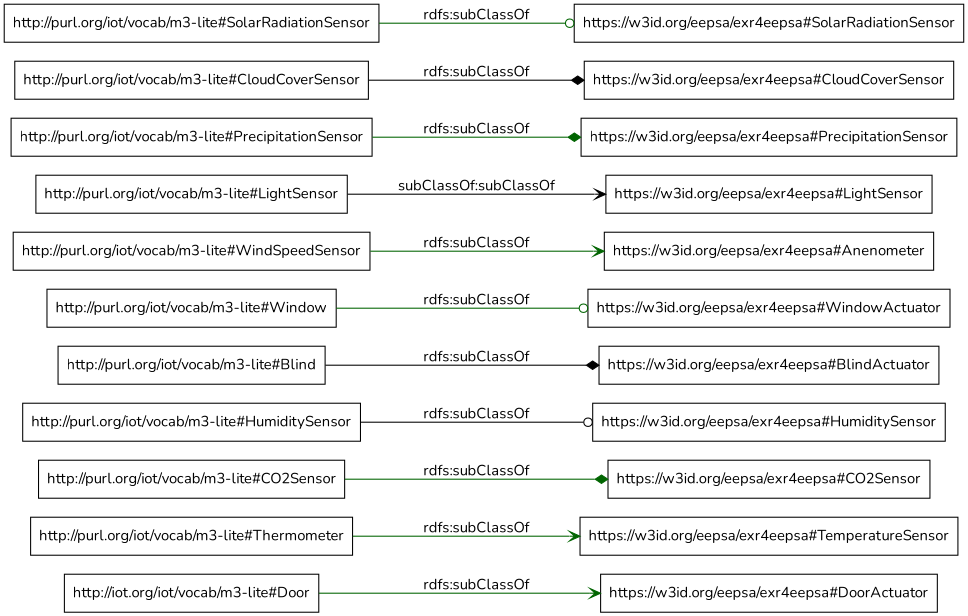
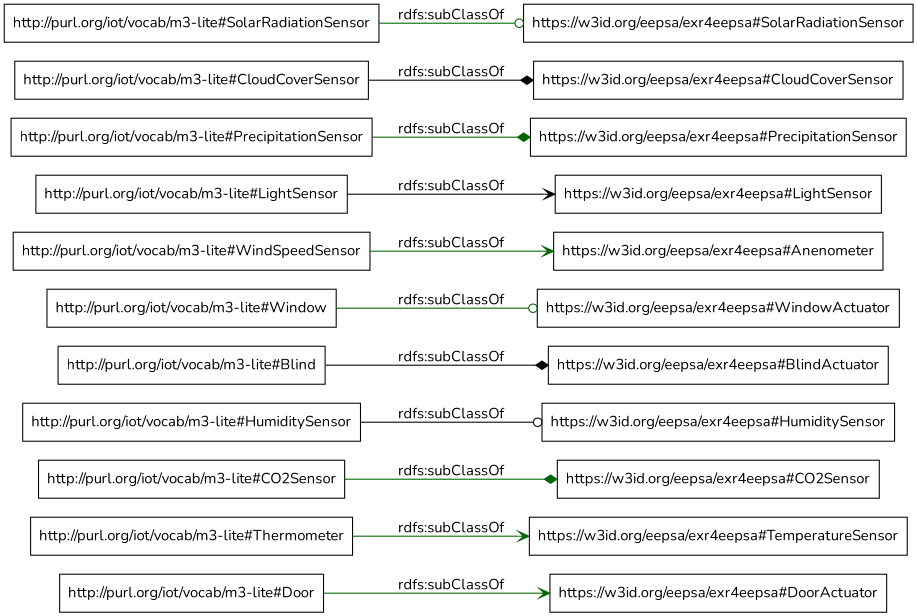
edge "http://purl.org/iot/vocab/m3-lite#LightSensor" -> "https://w3id.org/eepsa/exr4eepsa#LightSensor": label "subClassOf:subClassOf" -> "rdfs:subClassOf"
node "http://iot.org/iot/vocab/m3-lite#Door": label "http://iot.org/iot/vocab/m3-lite#Door" -> "http://purl.org/iot/vocab/m3-lite#Door"
